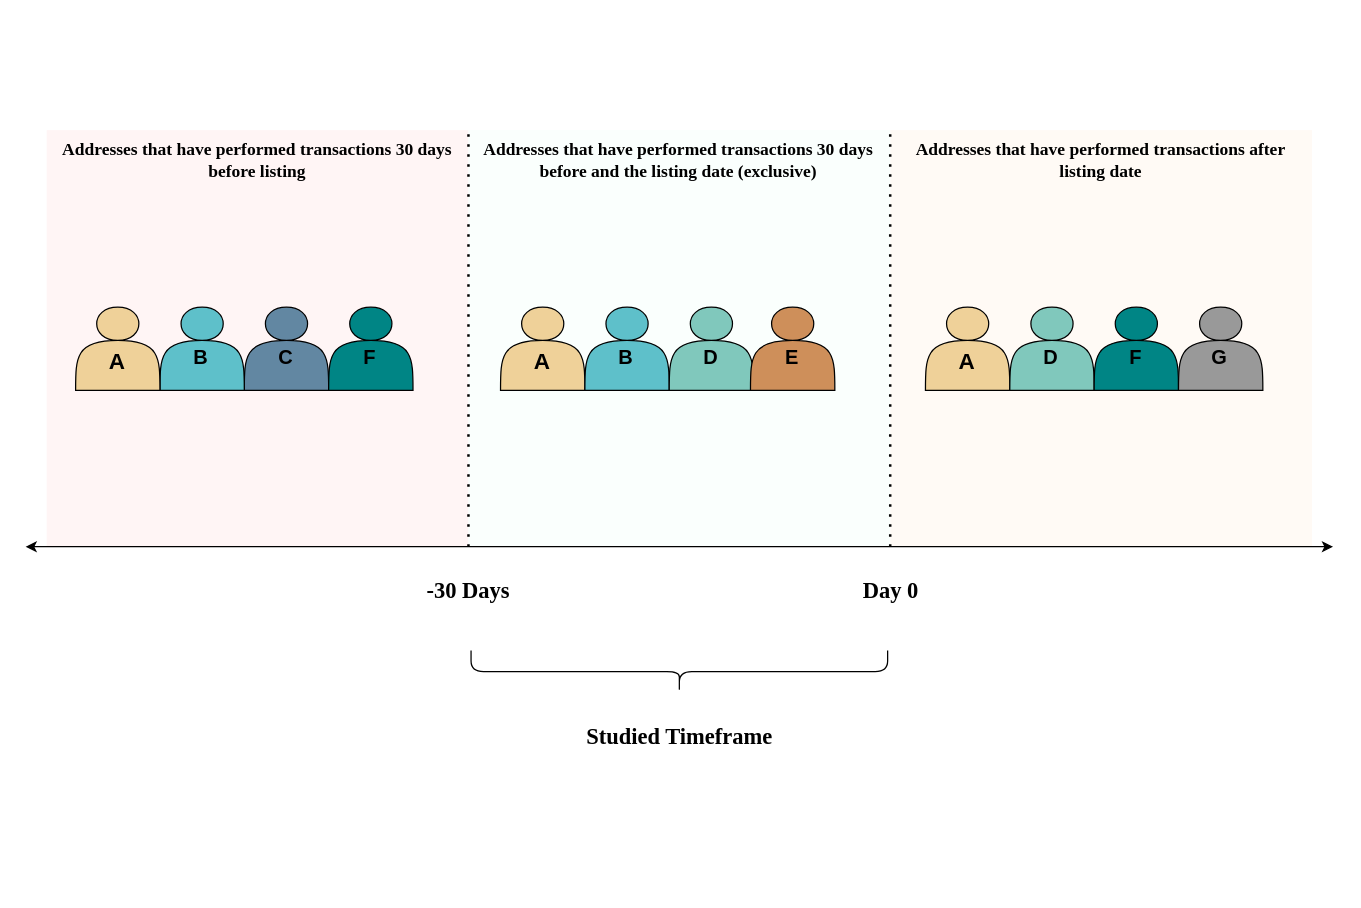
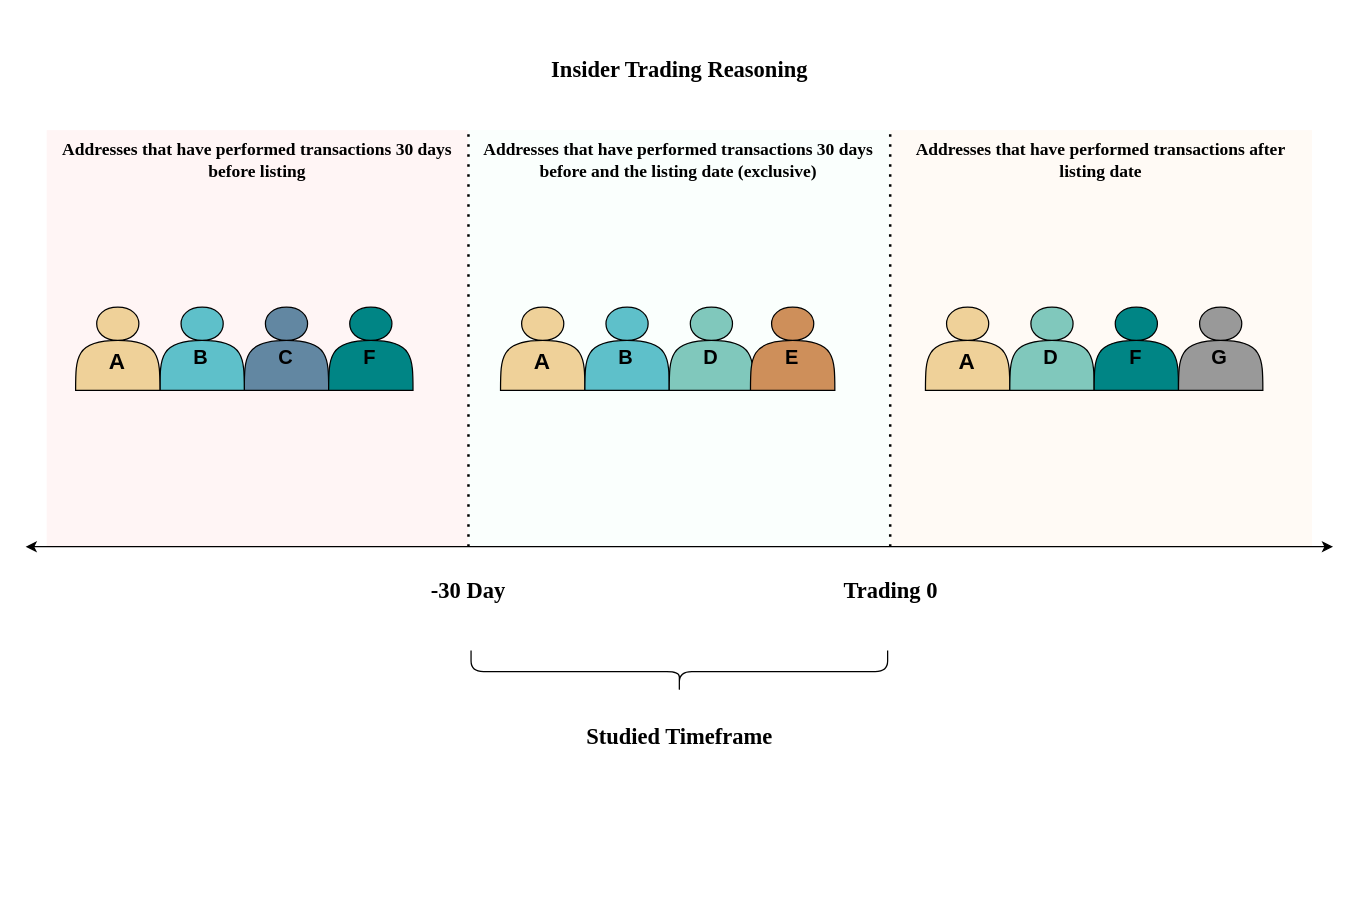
node "Insider Trading Reasoning": added
node "-30 Days": label "-30 Days" -> "-30 Day"
node "Day 0": label "Day 0" -> "Trading 0"
